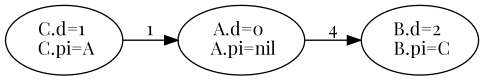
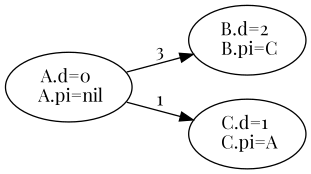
edge "A.d=0 A.pi=nil" -> "B.d=2 B.pi=C": label "4" -> "3"
edge "C.d=1 C.pi=A" -> "A.d=0 A.pi=nil": reversed
